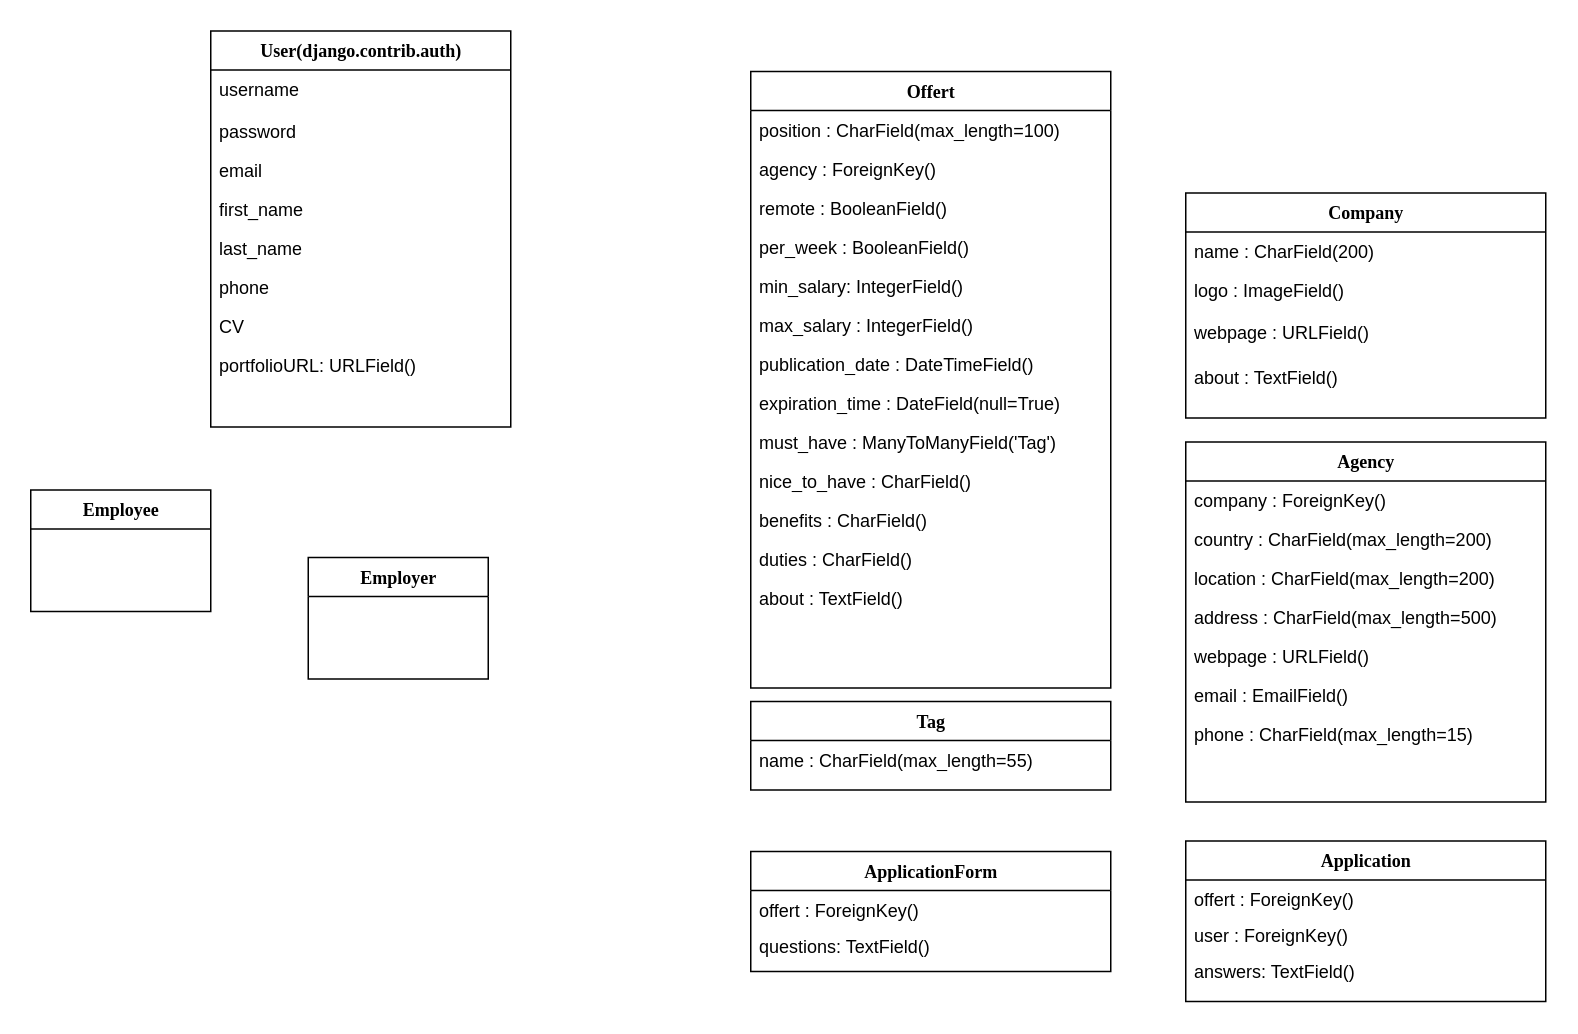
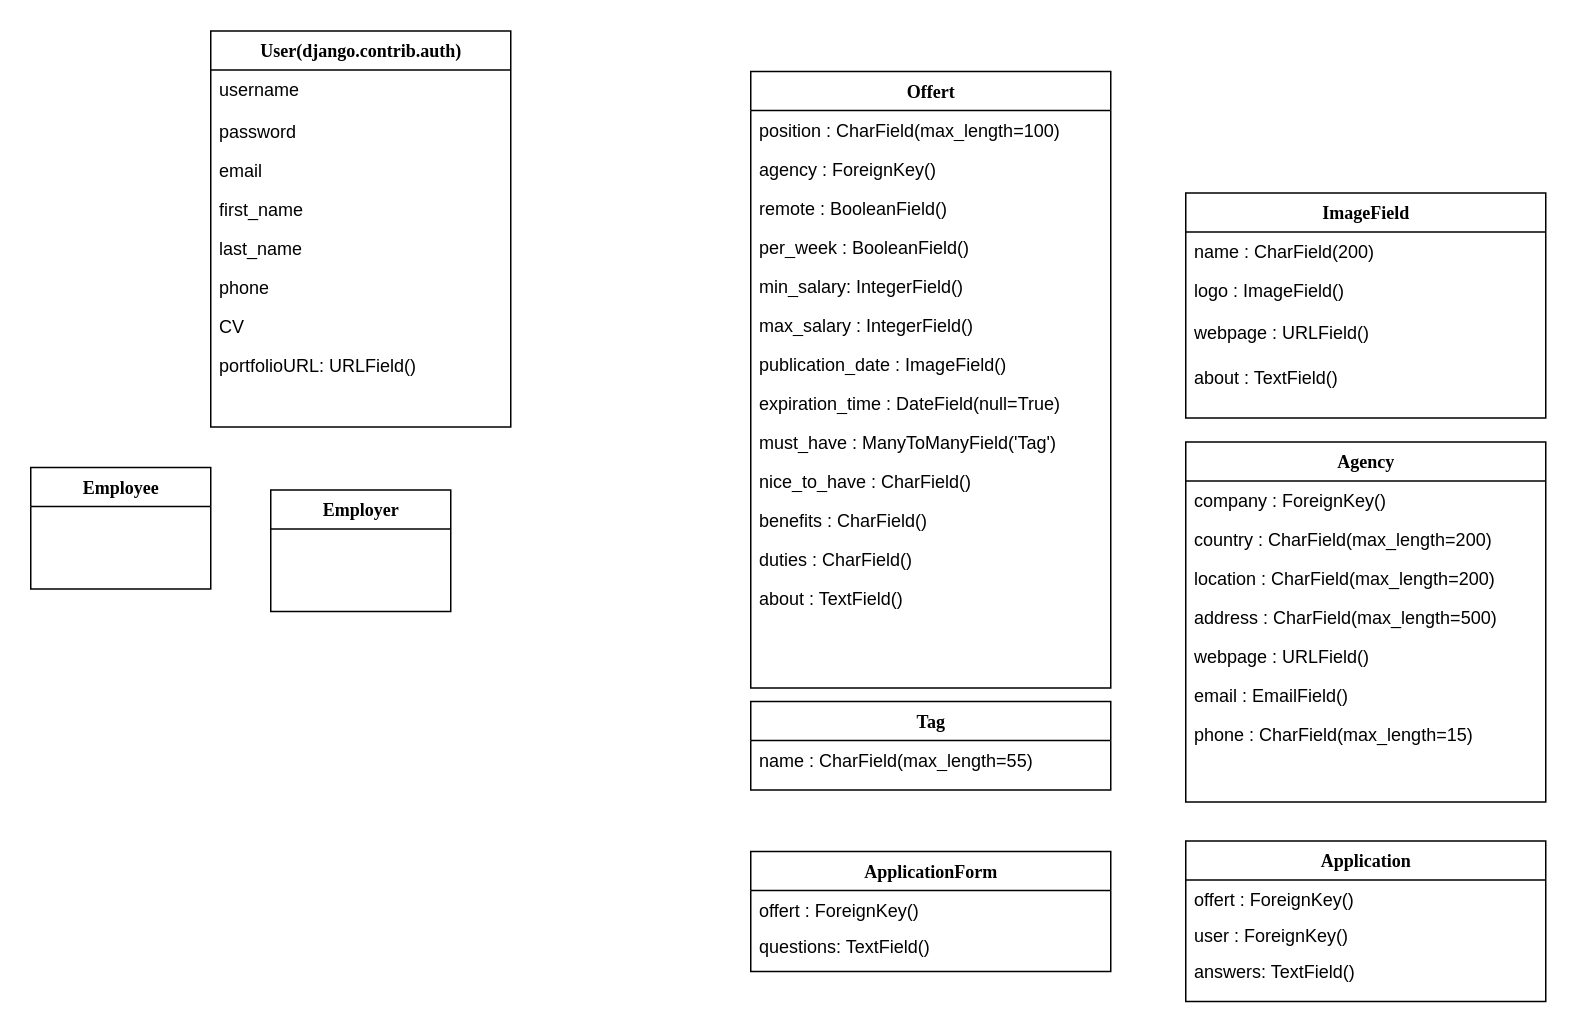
node "Company": label "Company" -> "ImageField"
node "publication_date : DateTimeField()": label "publication_date : DateTimeField()" -> "publication_date : ImageField()"
node "Employee": moved (121, 551) -> (121, 528)
node "Employer": moved (398, 618) -> (361, 551)
